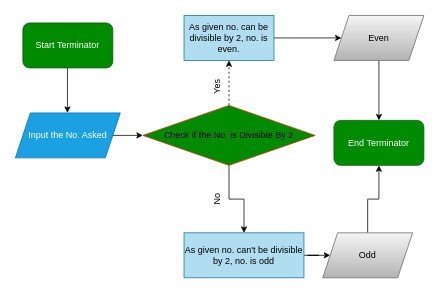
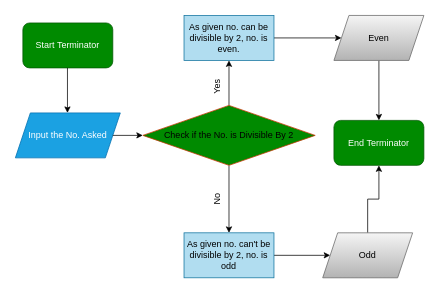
edge "Check if the No. is Divisible By 2" -> "As given no. can be divisible by 2, no. is even.": style dashed -> solid
node "As given no. can't be divisible by 2, no. is odd": size 120x45 -> 90x45
